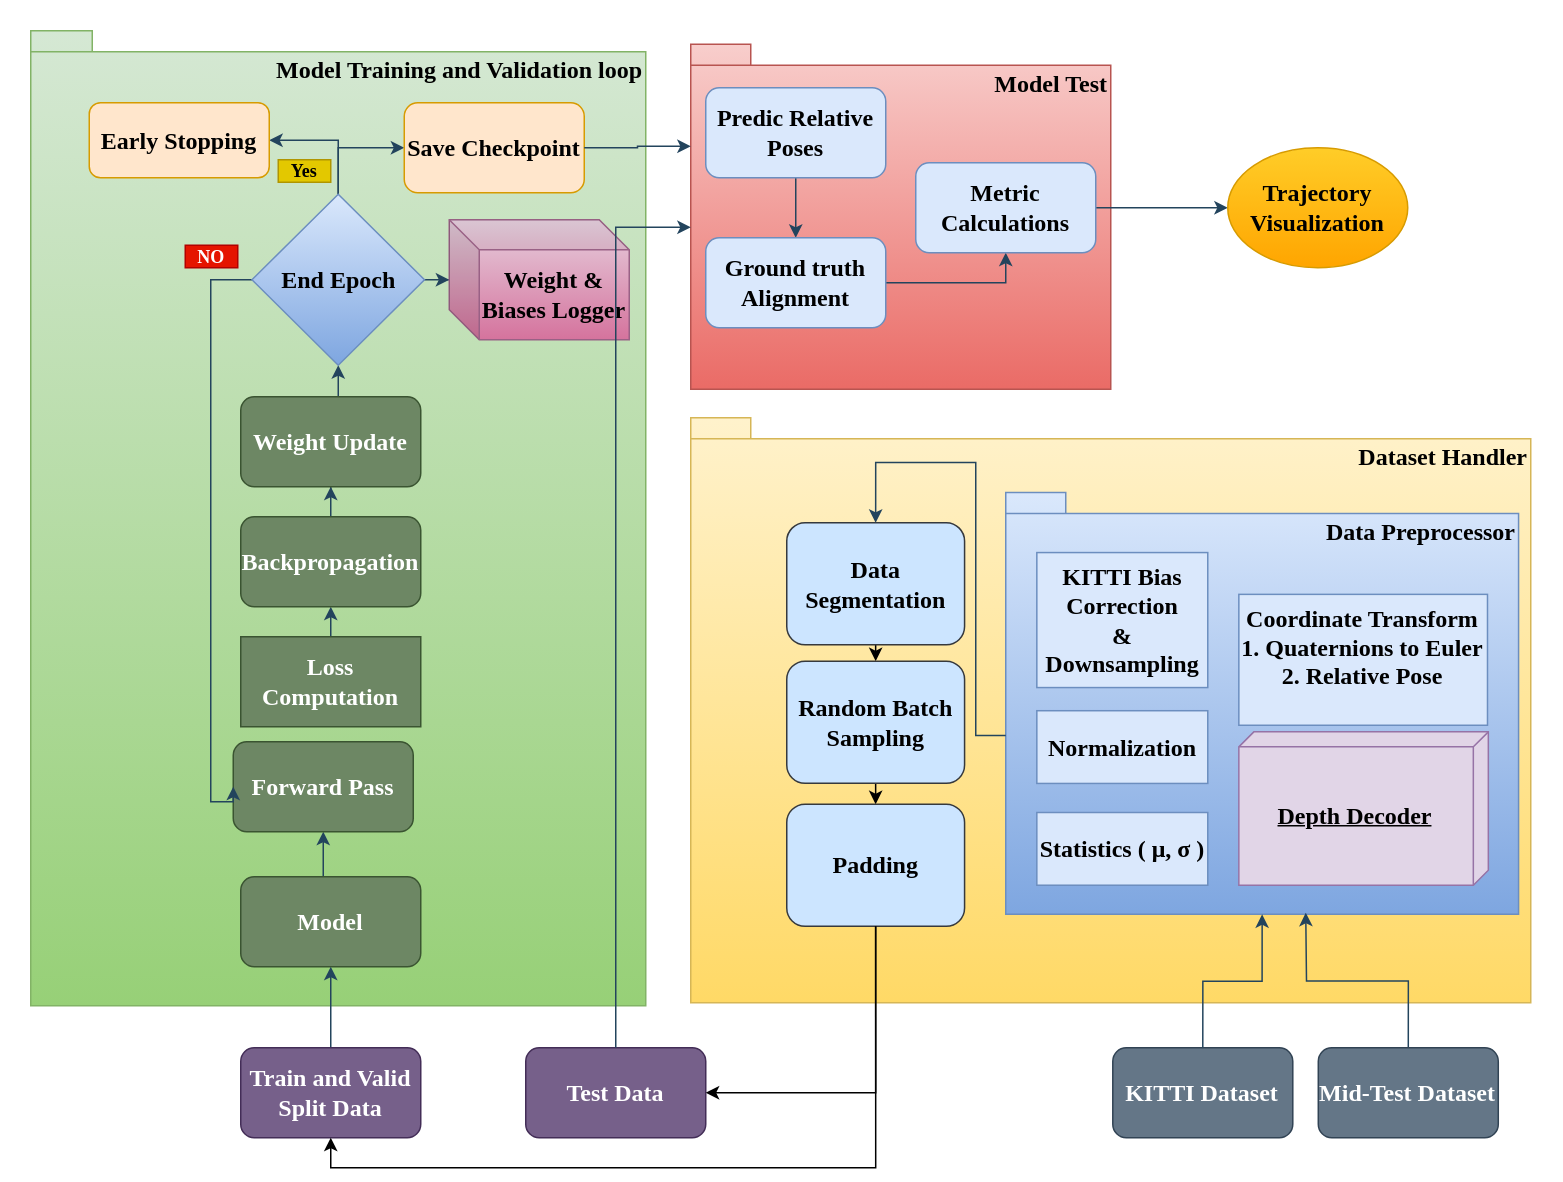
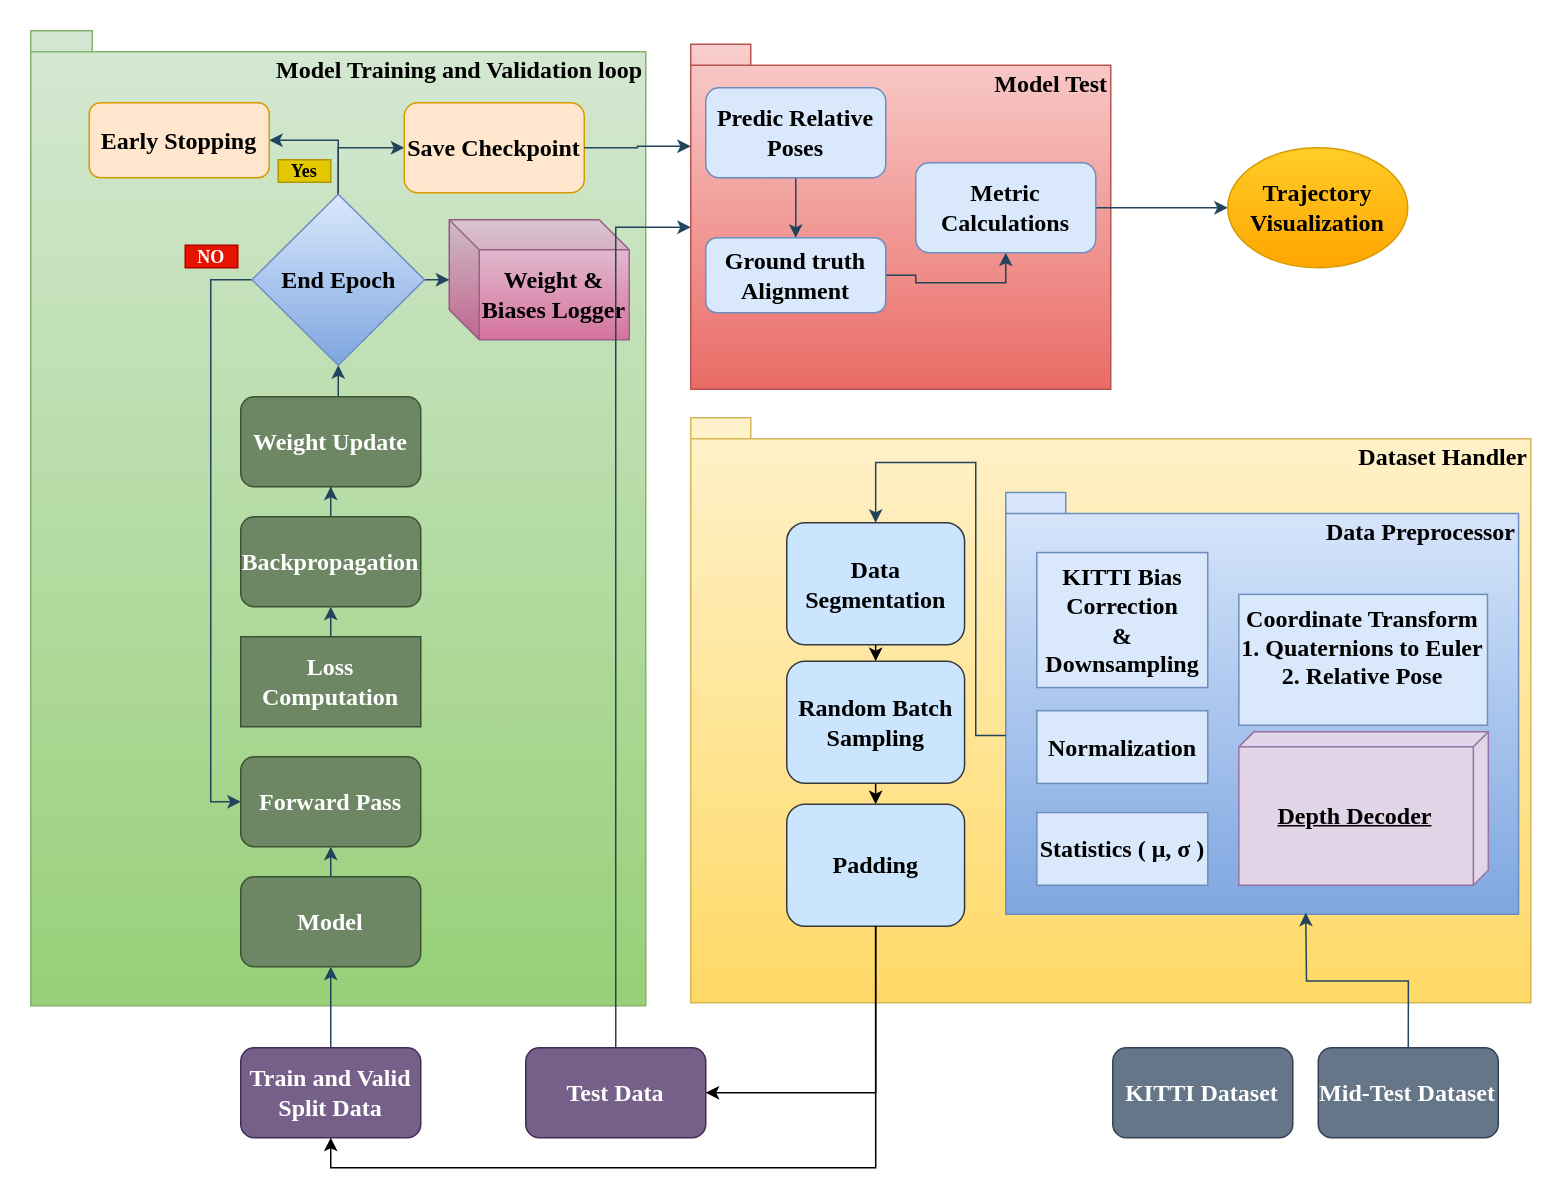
node "Ground truth Alignment": size 180x90 -> 180x75
node "Forward Pass": moved (323, 787) -> (331, 802)
edge "KITTI Dataset" -> "Data Preprocessor": removed
